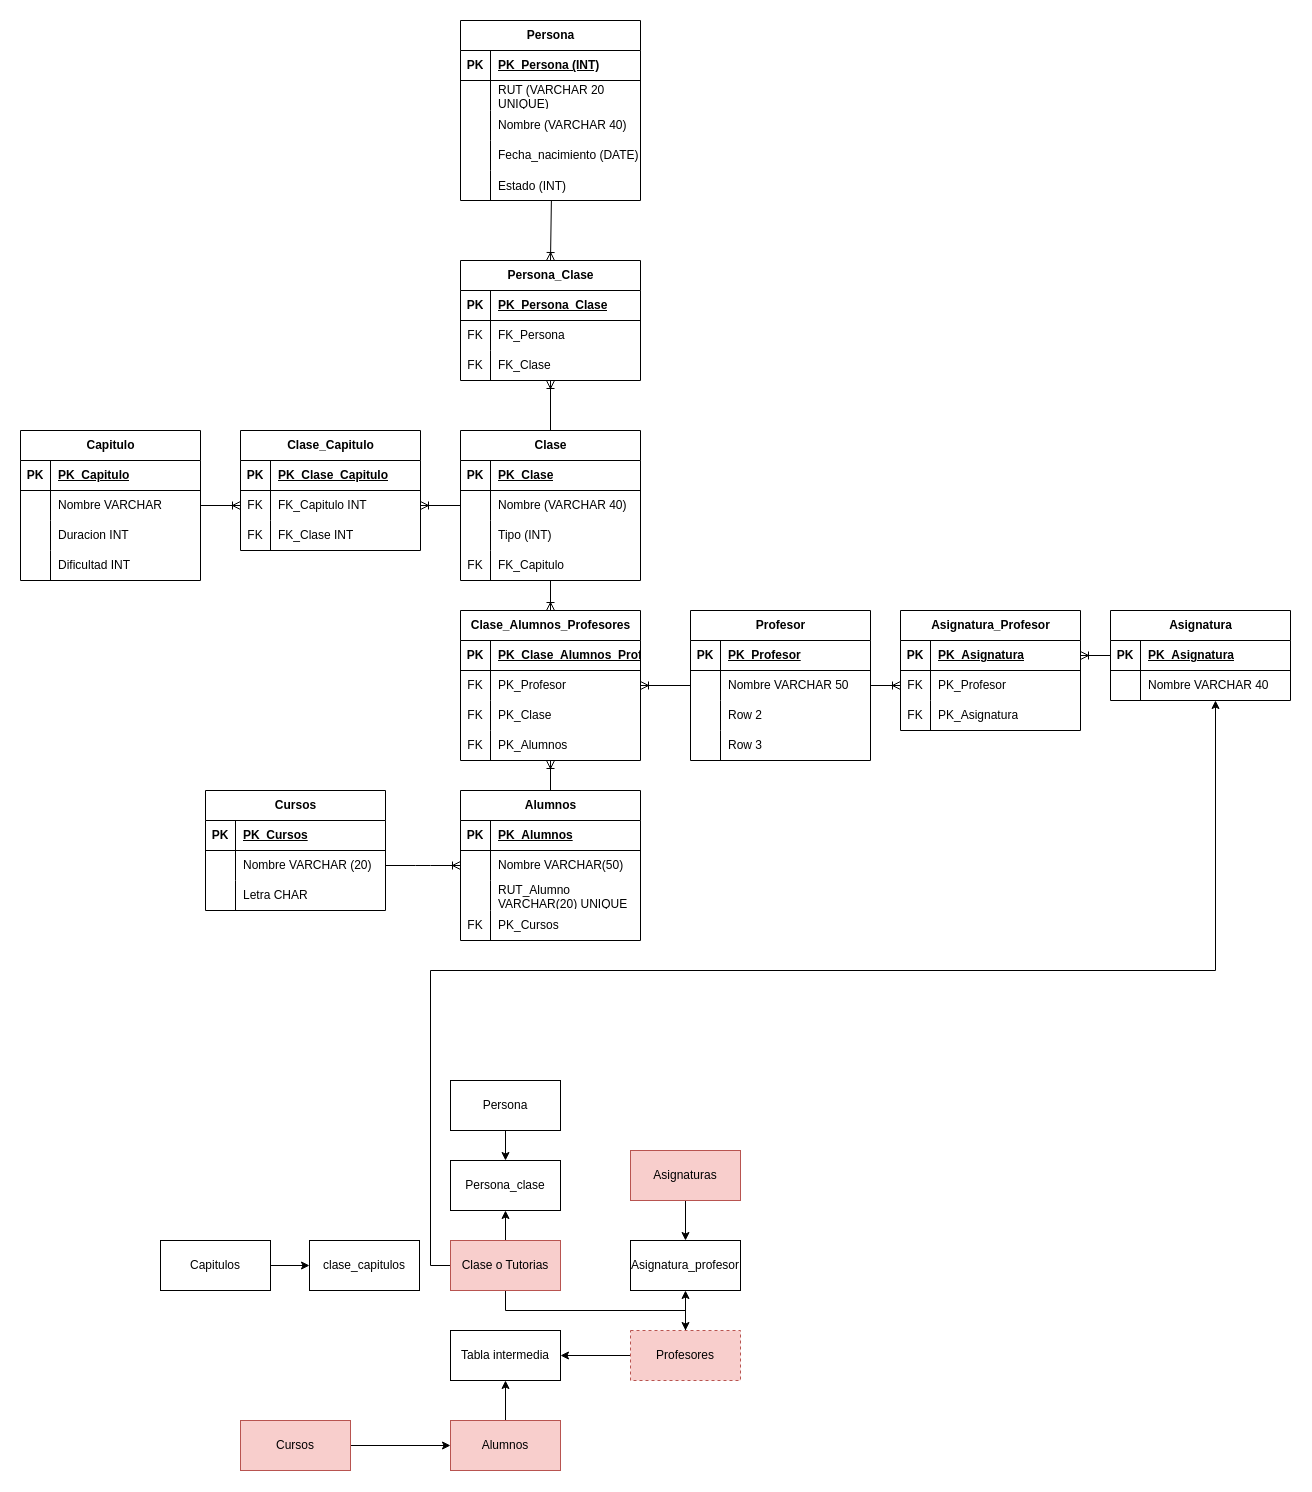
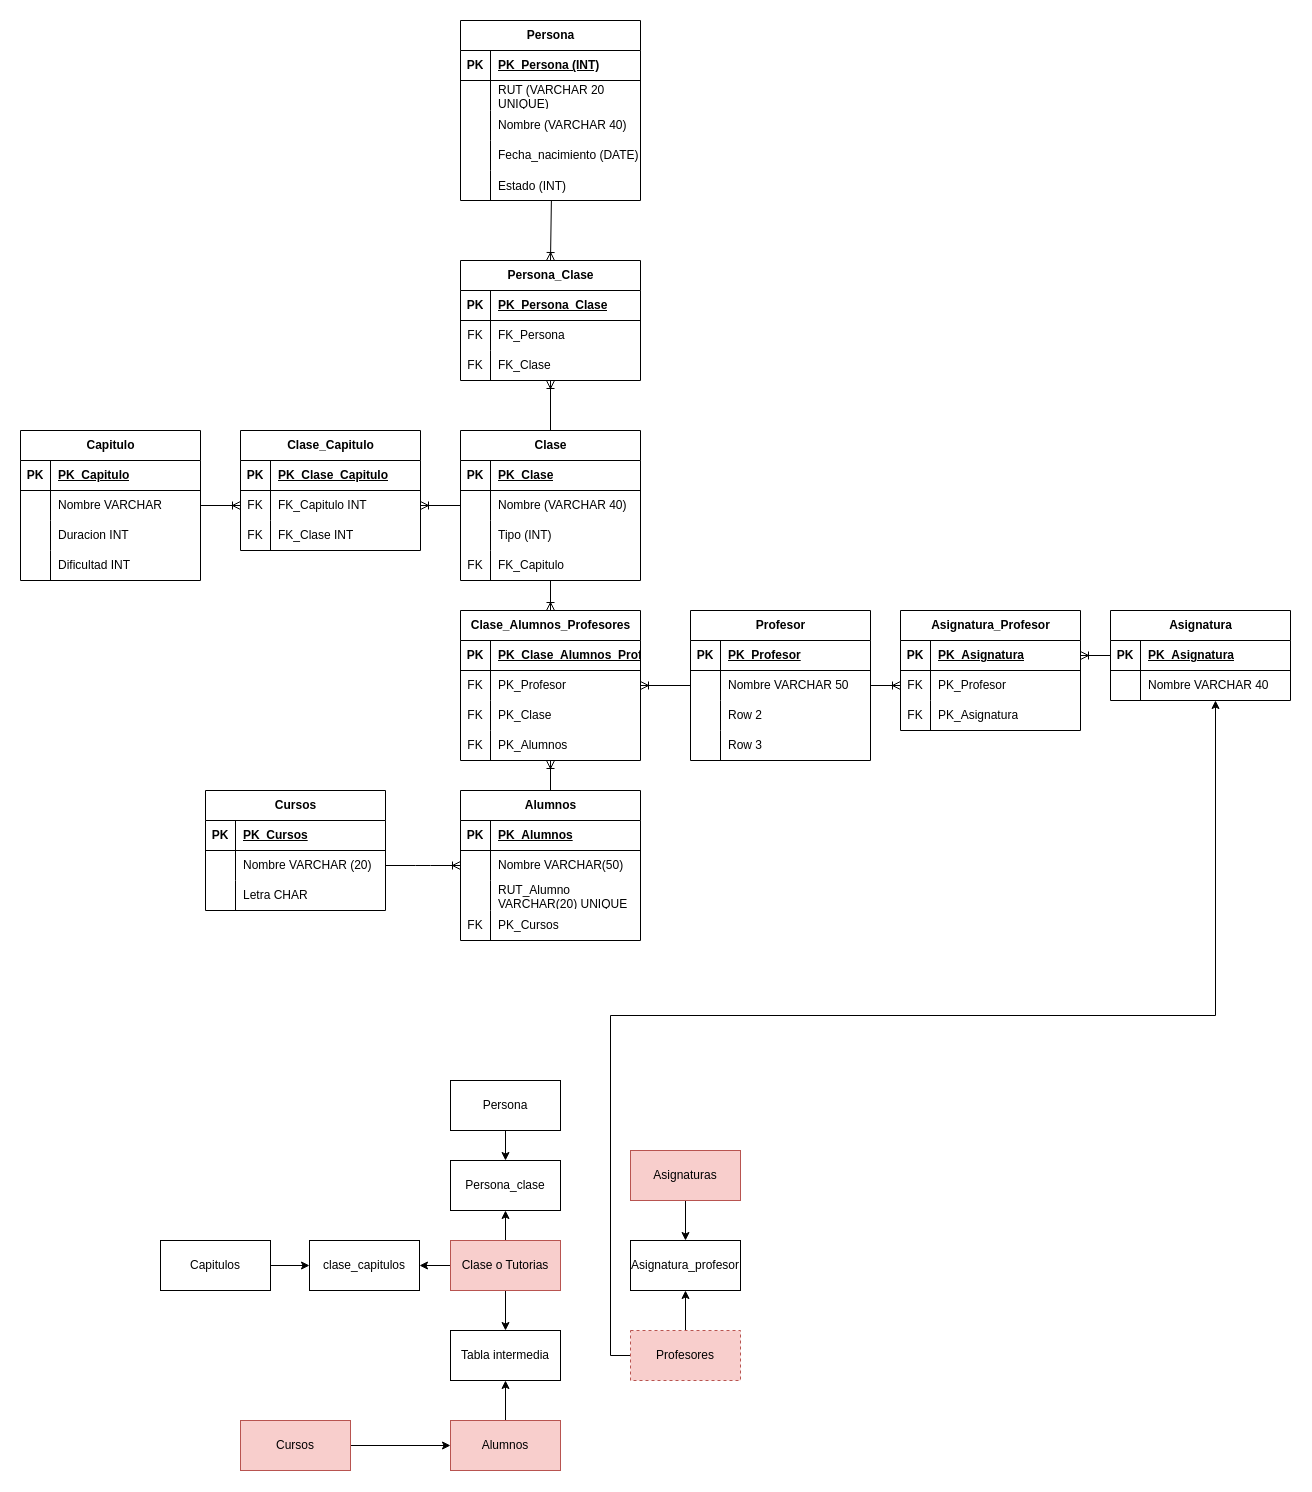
edge "Clase o Tutorias" -> "Nombre VARCHAR 40": now "Clase o Tutorias" -> "clase_capitulos"
edge "Clase o Tutorias" -> "Profesores": now "Clase o Tutorias" -> "Tabla intermedia"
edge "Profesores" -> "Tabla intermedia": now "Profesores" -> "Nombre VARCHAR 40"
